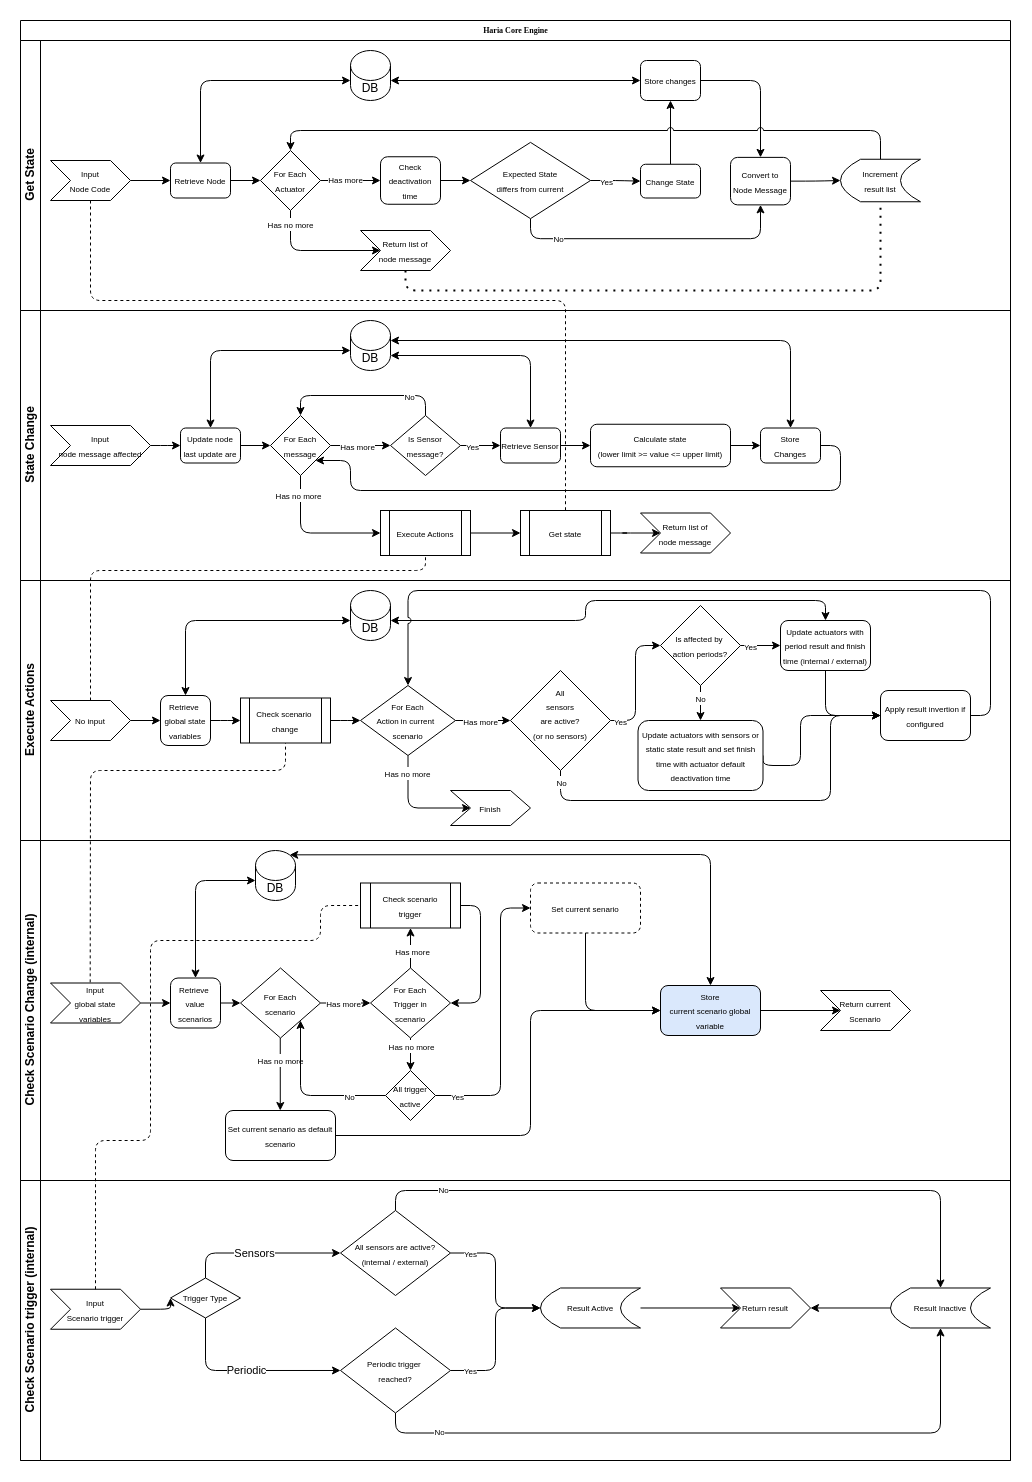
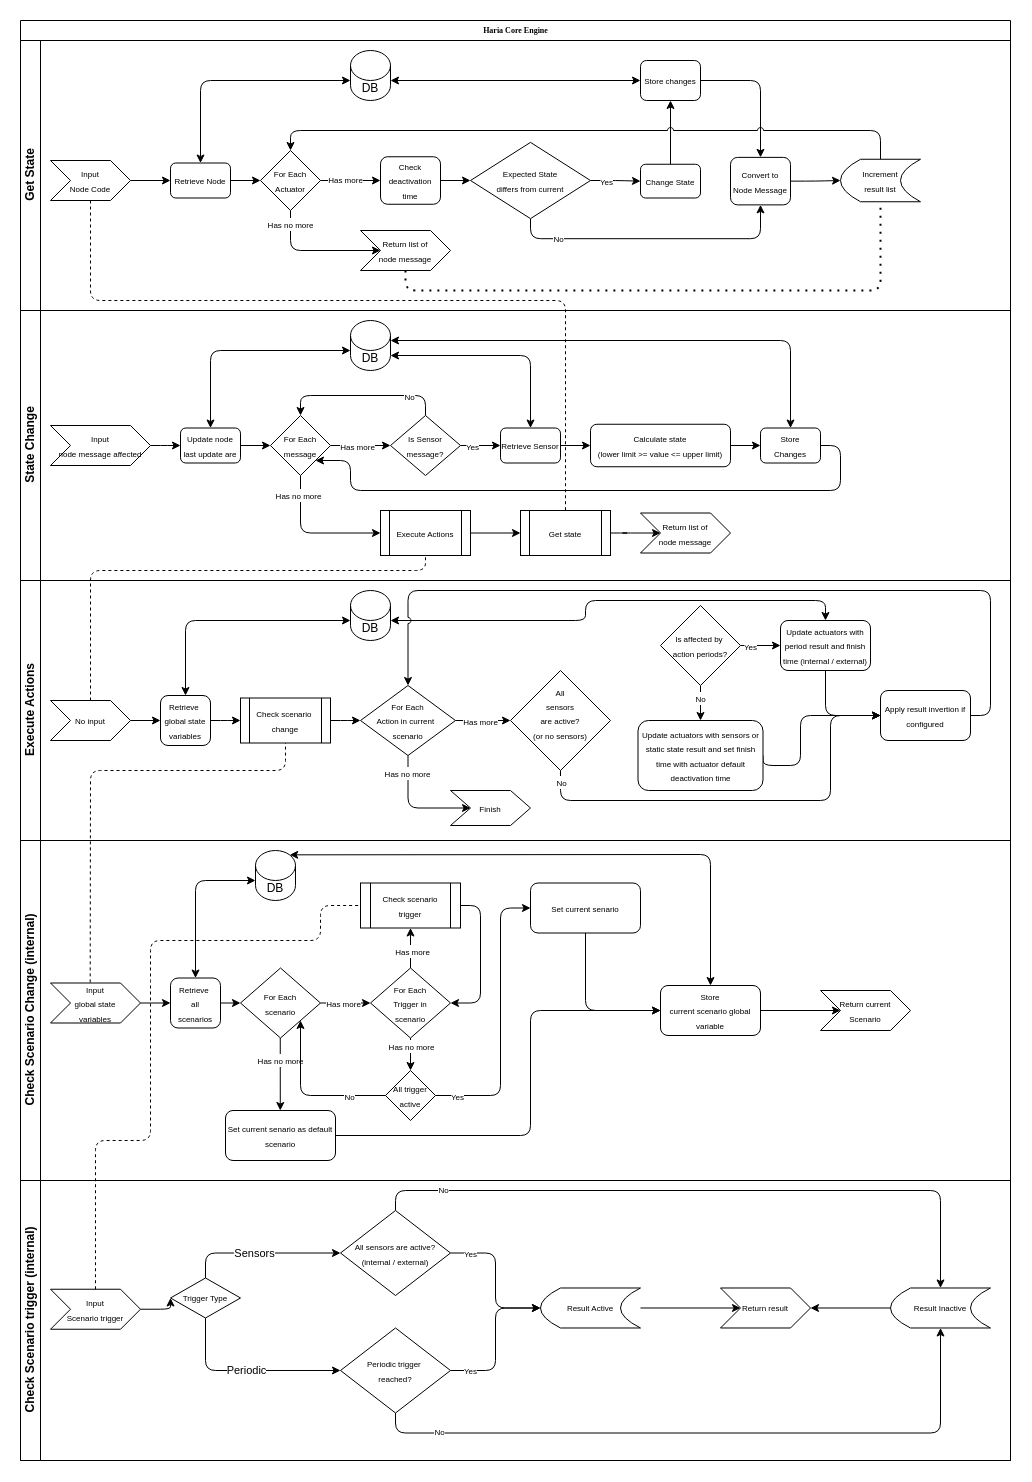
edge "All sensors are active? (or no sensors)" -> "Is affected by action periods?": removed, label "Yes"
node "Set current senario": style dashed -> solid
node "Retrieve value scenarios": label "Retrieve value scenarios" -> "Retrieve all scenarios"
node "Store current scenario global variable": fillcolor #dae8fc -> #ffffff
